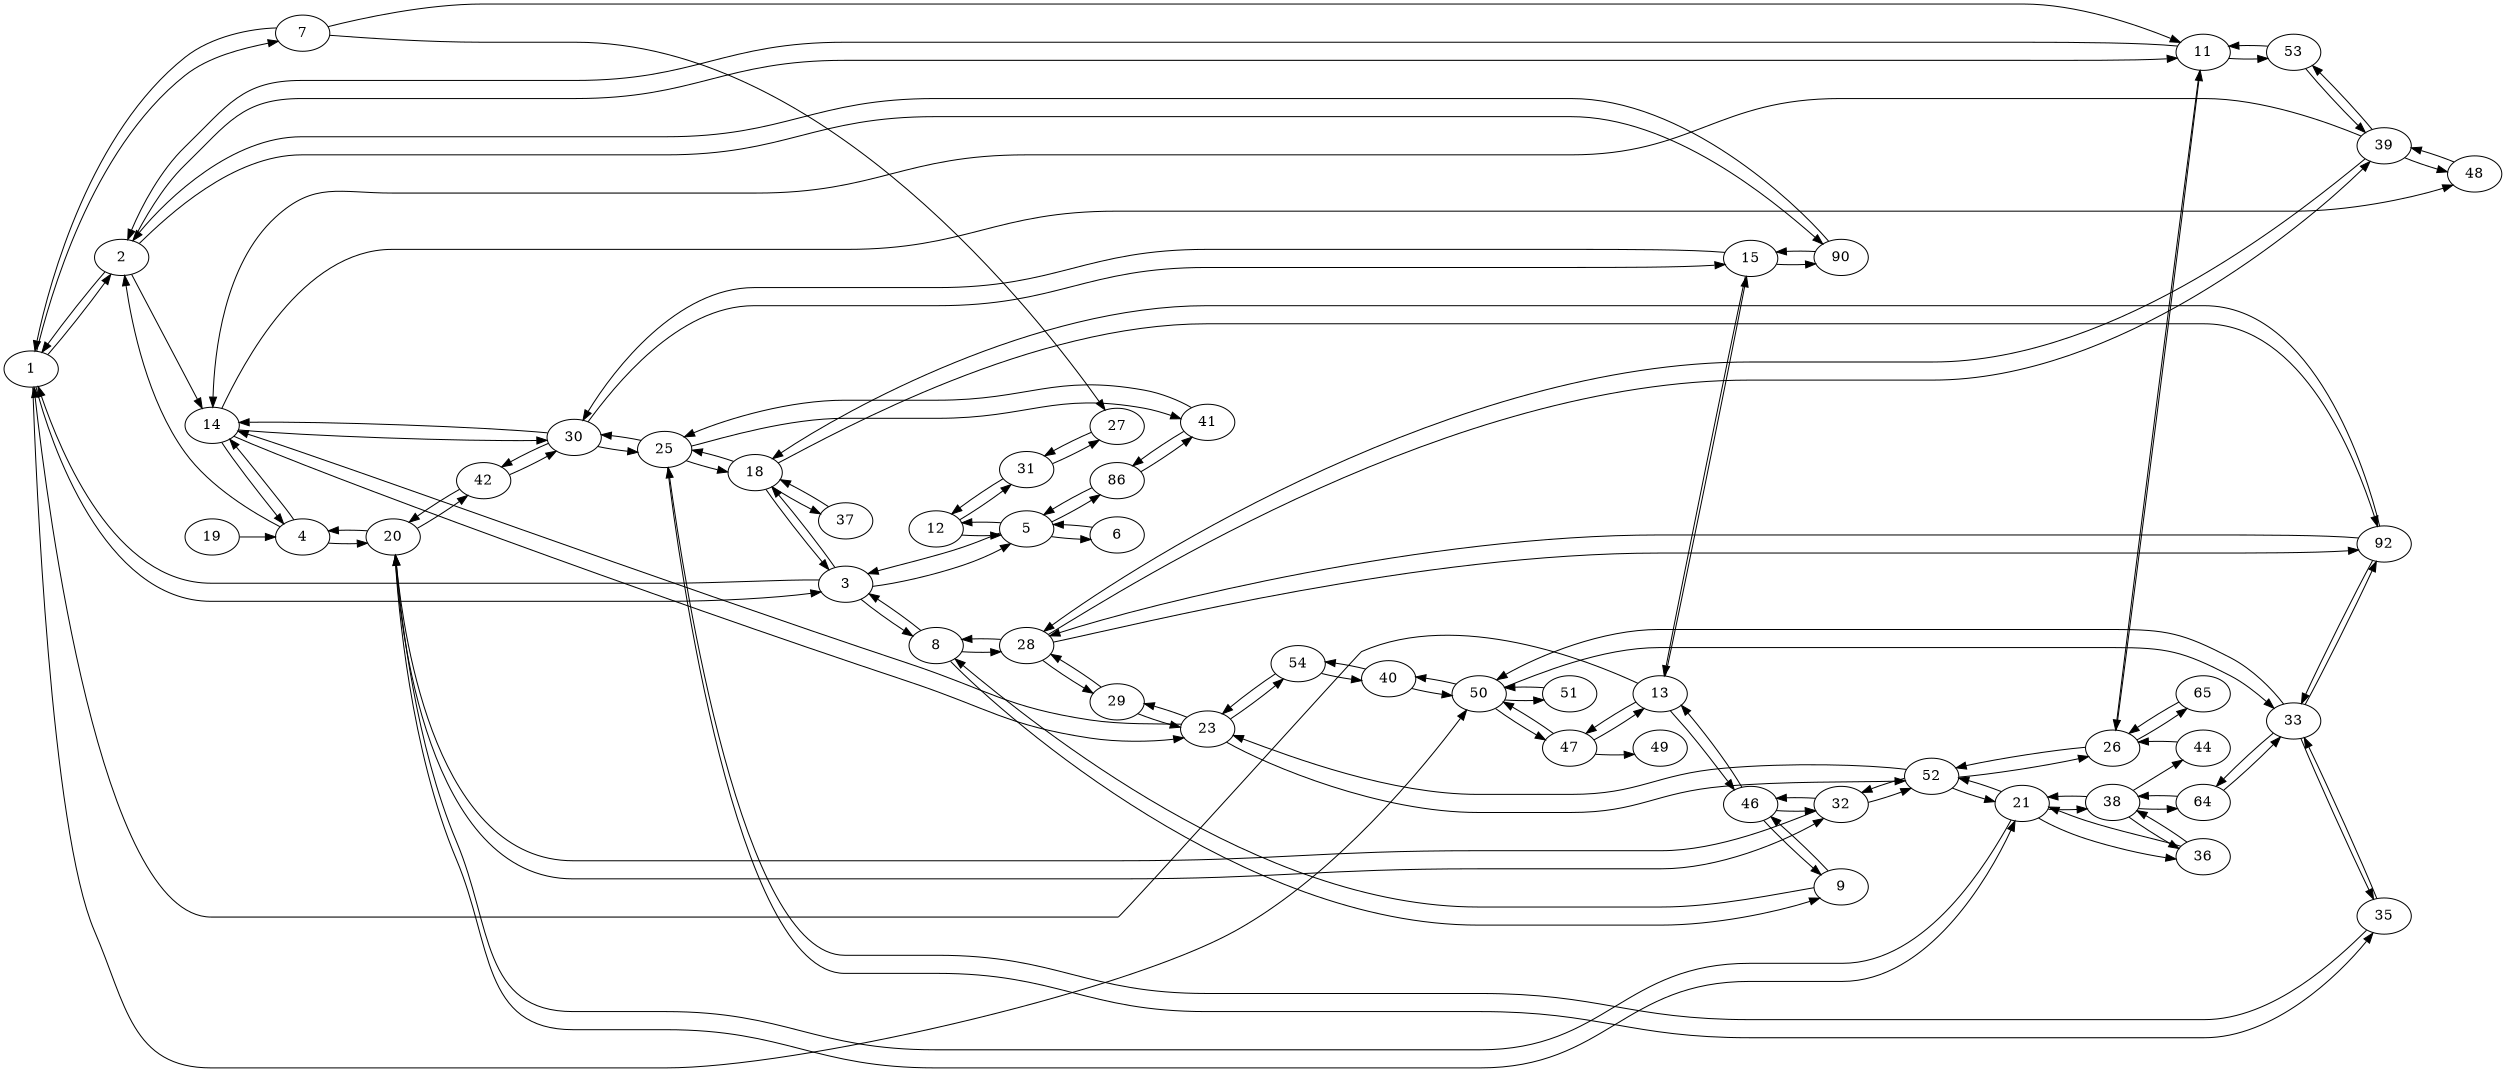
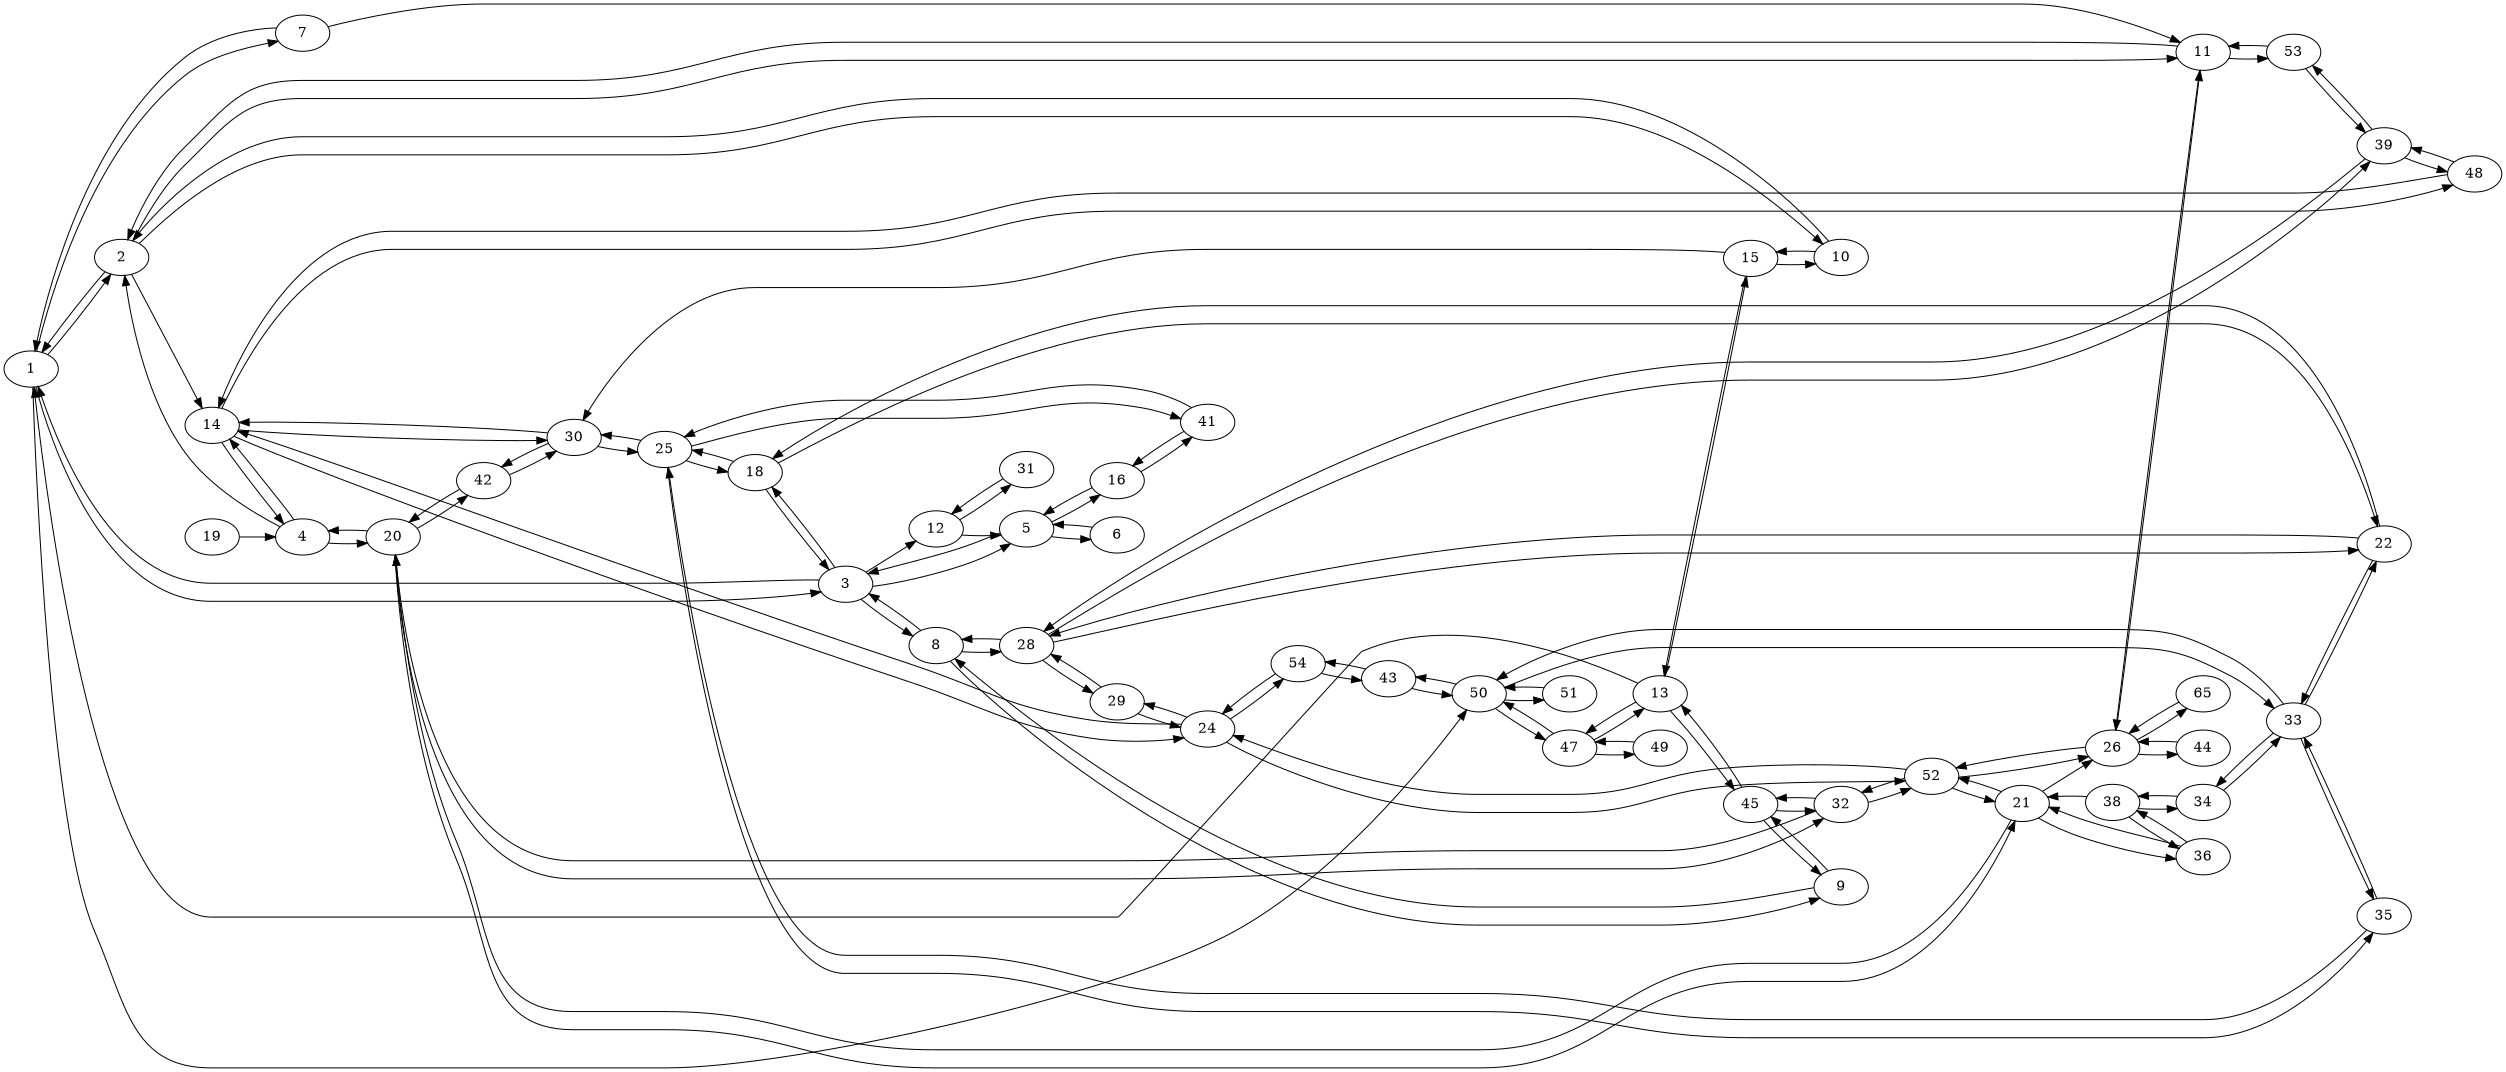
edge "39" -> "14": now "48" -> "14"
node "90": label "90" -> "10"
edge "30" -> "15": removed
node "27": removed
node "86": label "86" -> "16"
node "37": removed
edge "5" -> "12": now "3" -> "12"
node "92": label "92" -> "22"
node "40": label "40" -> "43"
node "23": label "23" -> "24"
edge "49" -> "47": added
edge "38" -> "44": now "26" -> "44"
node "64": label "64" -> "34"
node "46": label "46" -> "45"
edge "21" -> "38": now "21" -> "26"
